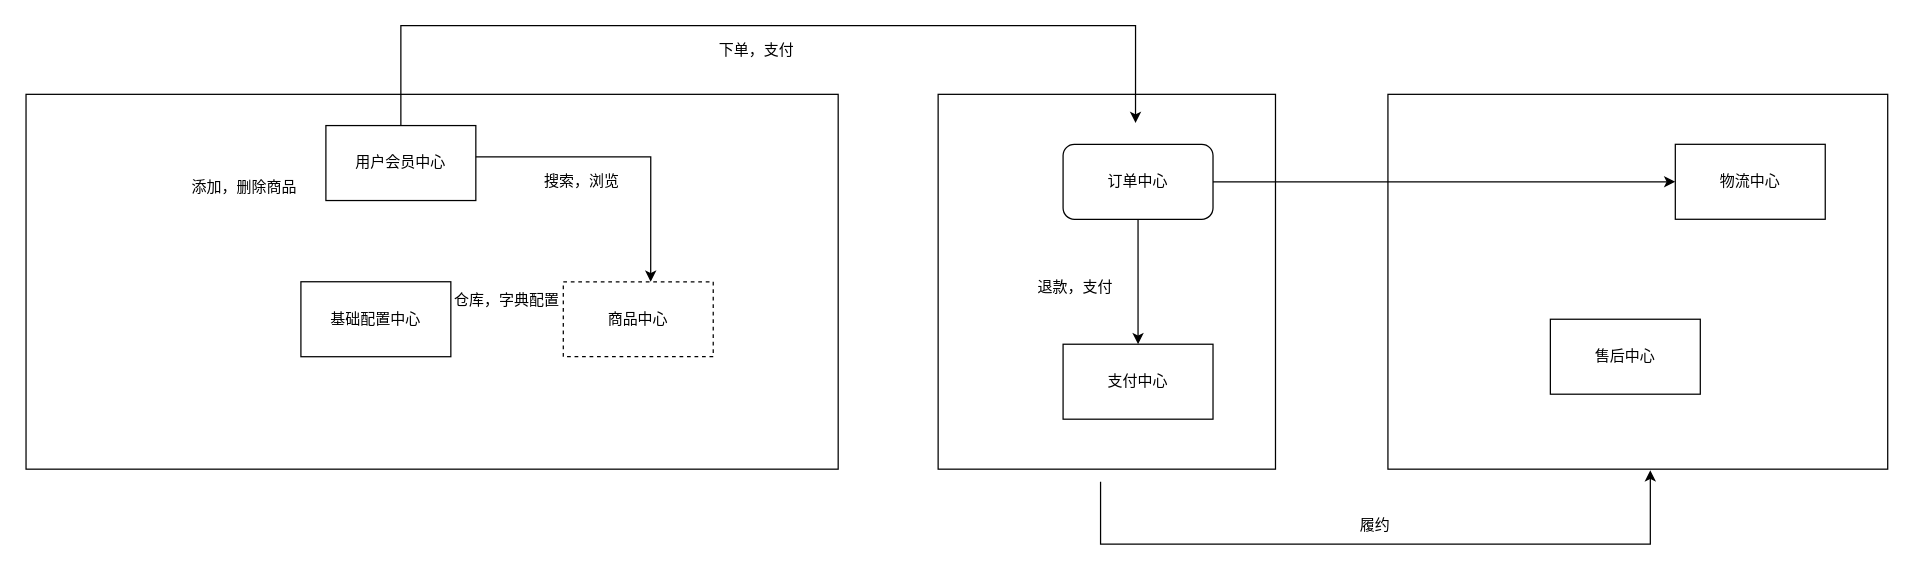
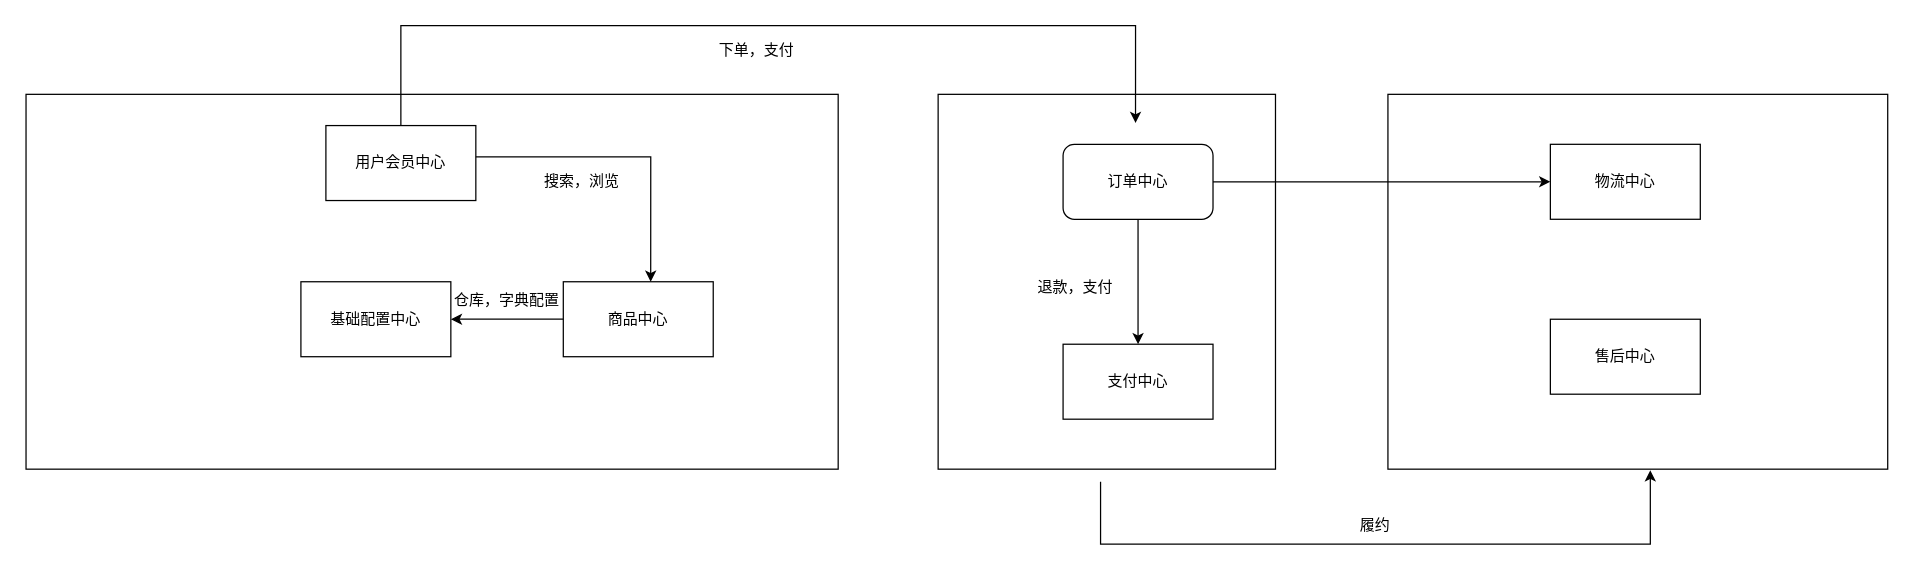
node "物流中心": moved (1751, 182) -> (1626, 182)
node "添加，删除商品": removed
edge "商品中心" -> "基础配置中心": added
node "商品中心": style dashed -> solid
